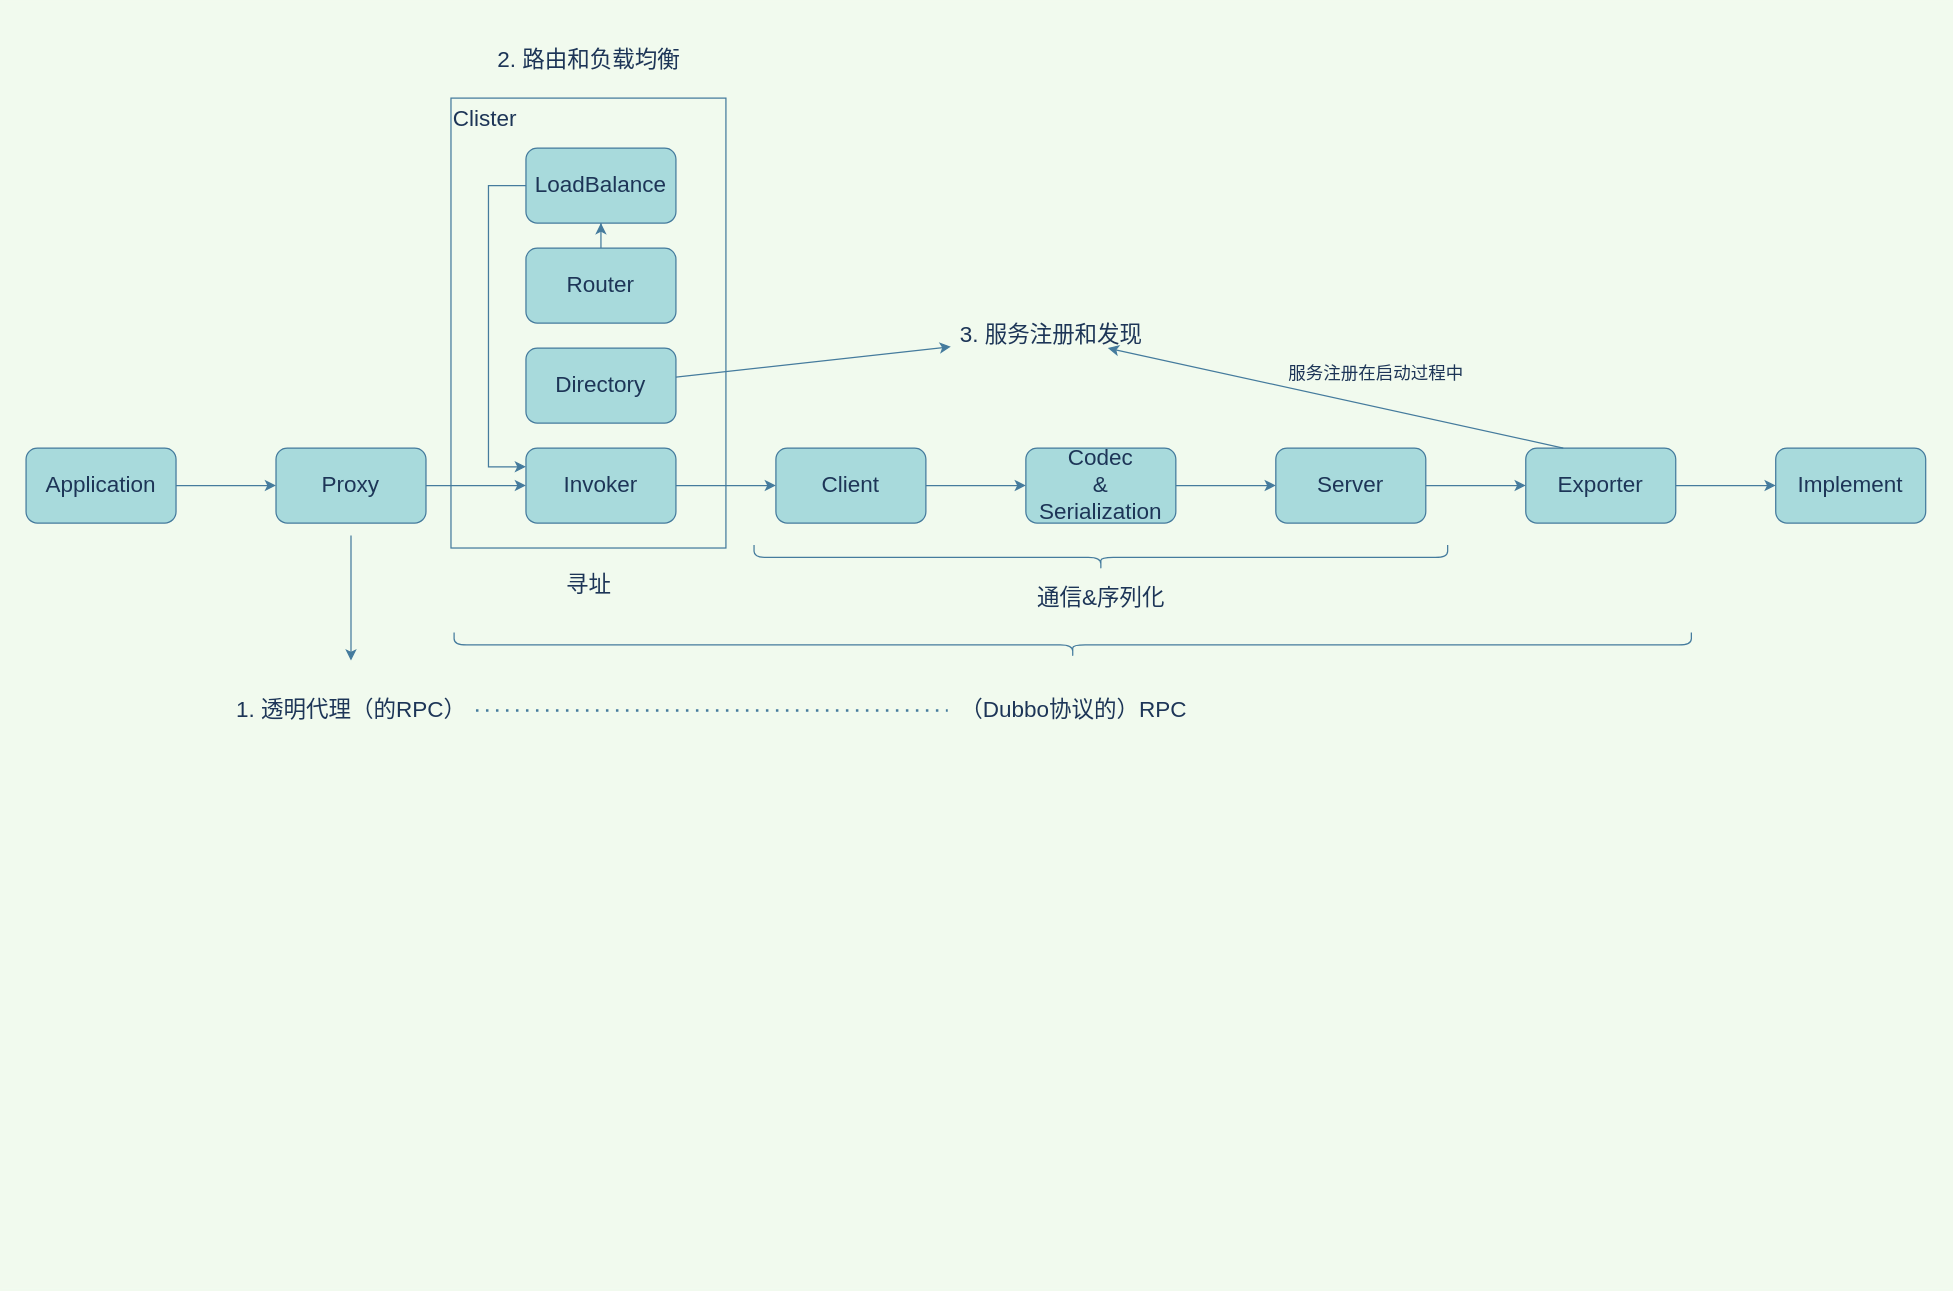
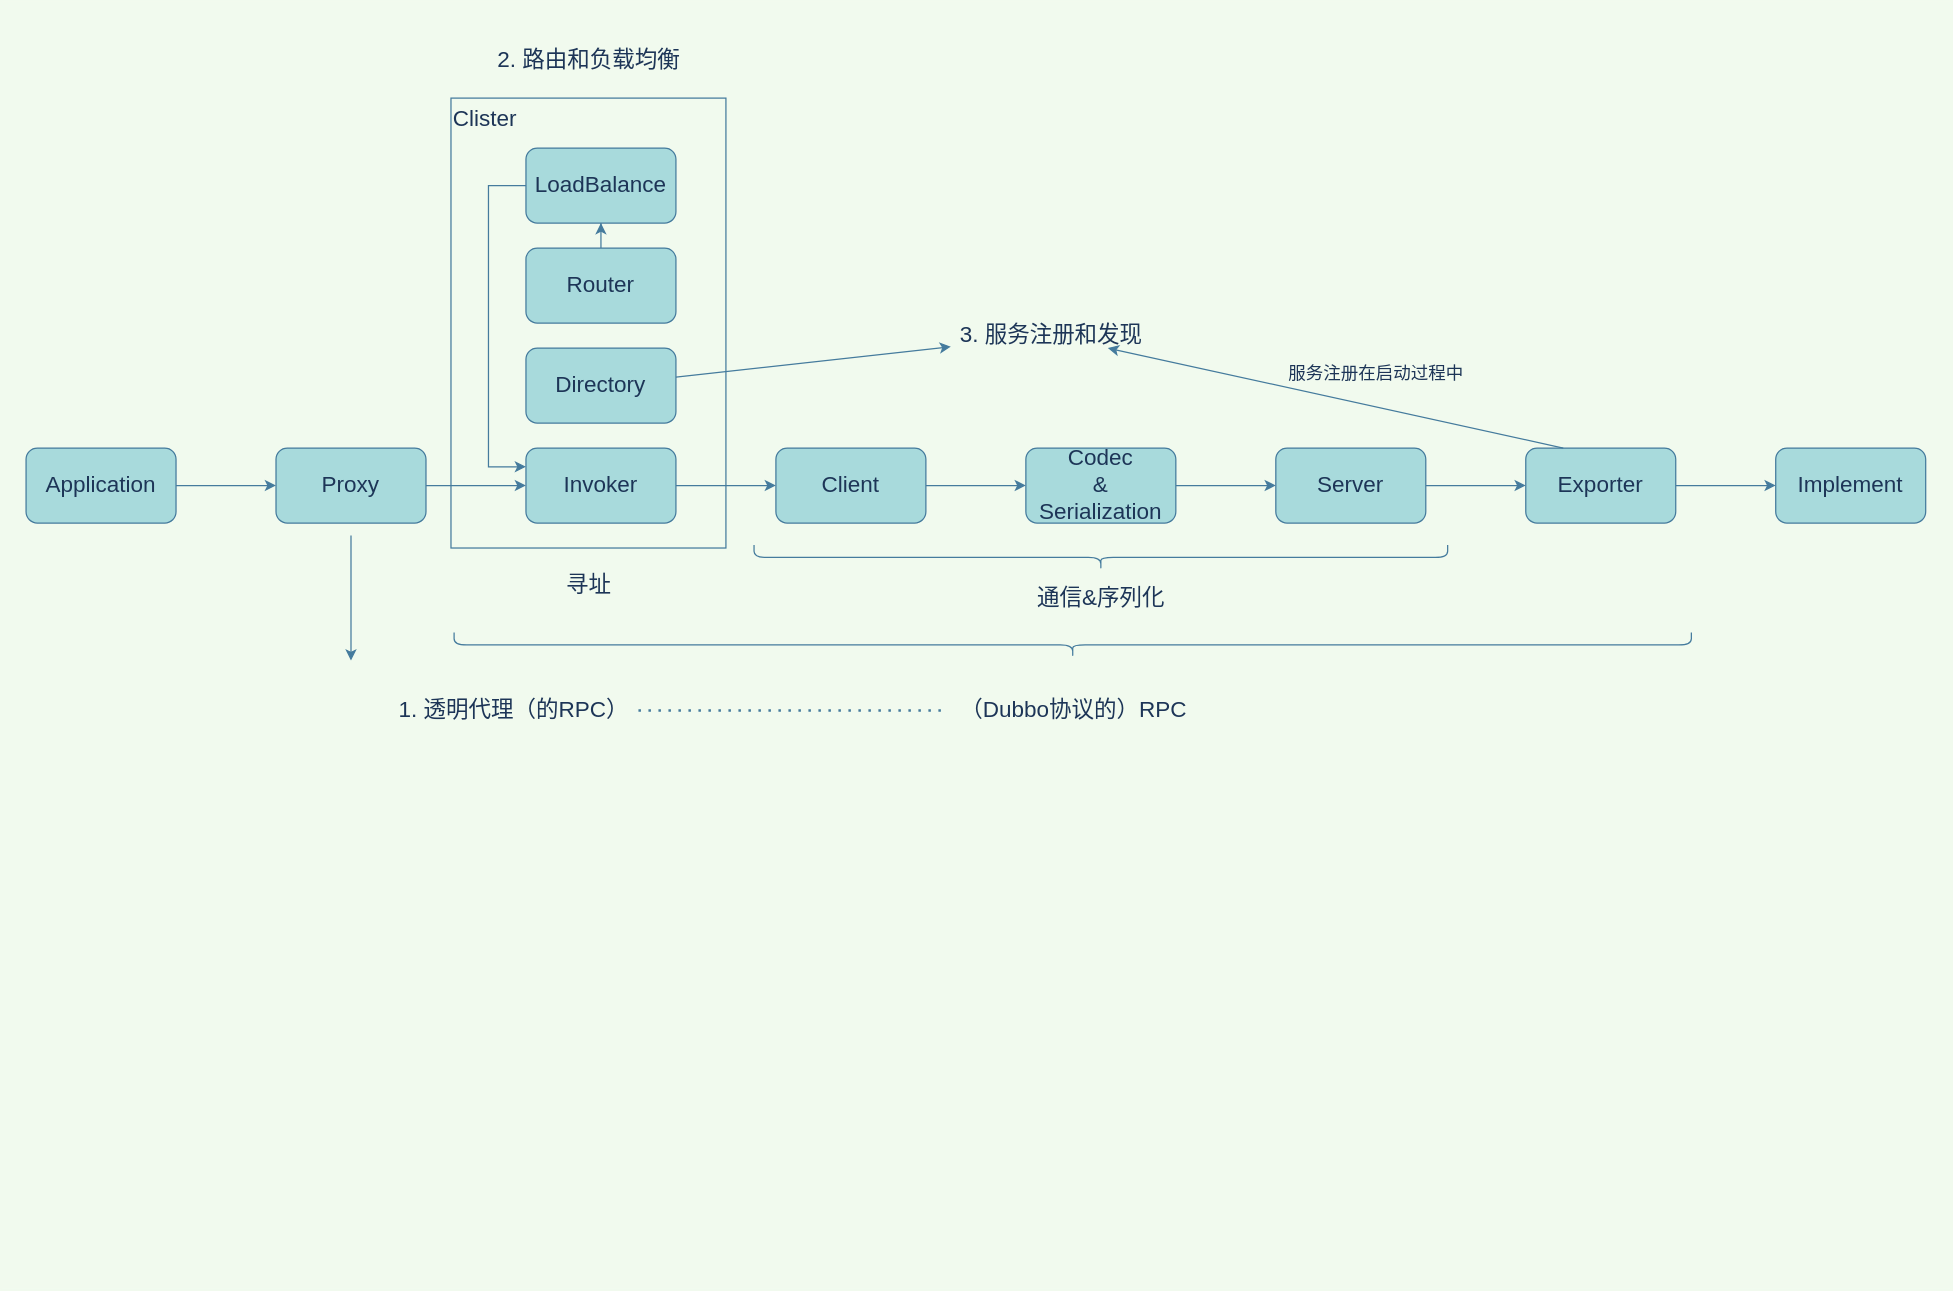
node "1. 透明代理（的RPC）": moved (351, 711) -> (513, 711)
